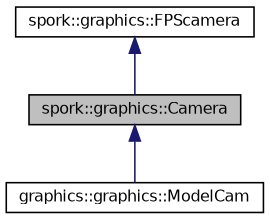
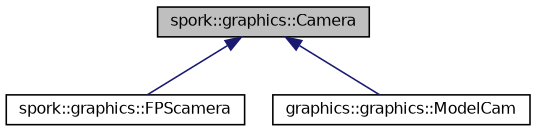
edge "spork::graphics::Camera" -> "spork::graphics::FPScamera": reversed
